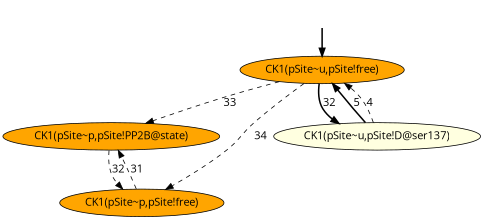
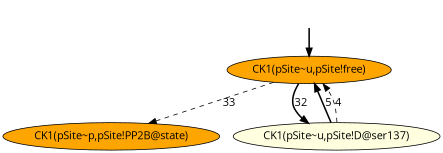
node "CK1(pSite~p,pSite!free)": removed
